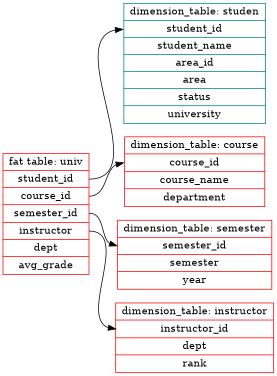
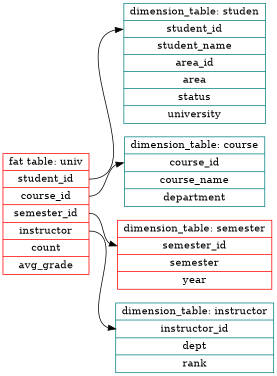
node "dimension_table: course": color red -> teal
node "fat table: univ": text "dept" -> "count"
node "dimension_table: instructor": color red -> teal
